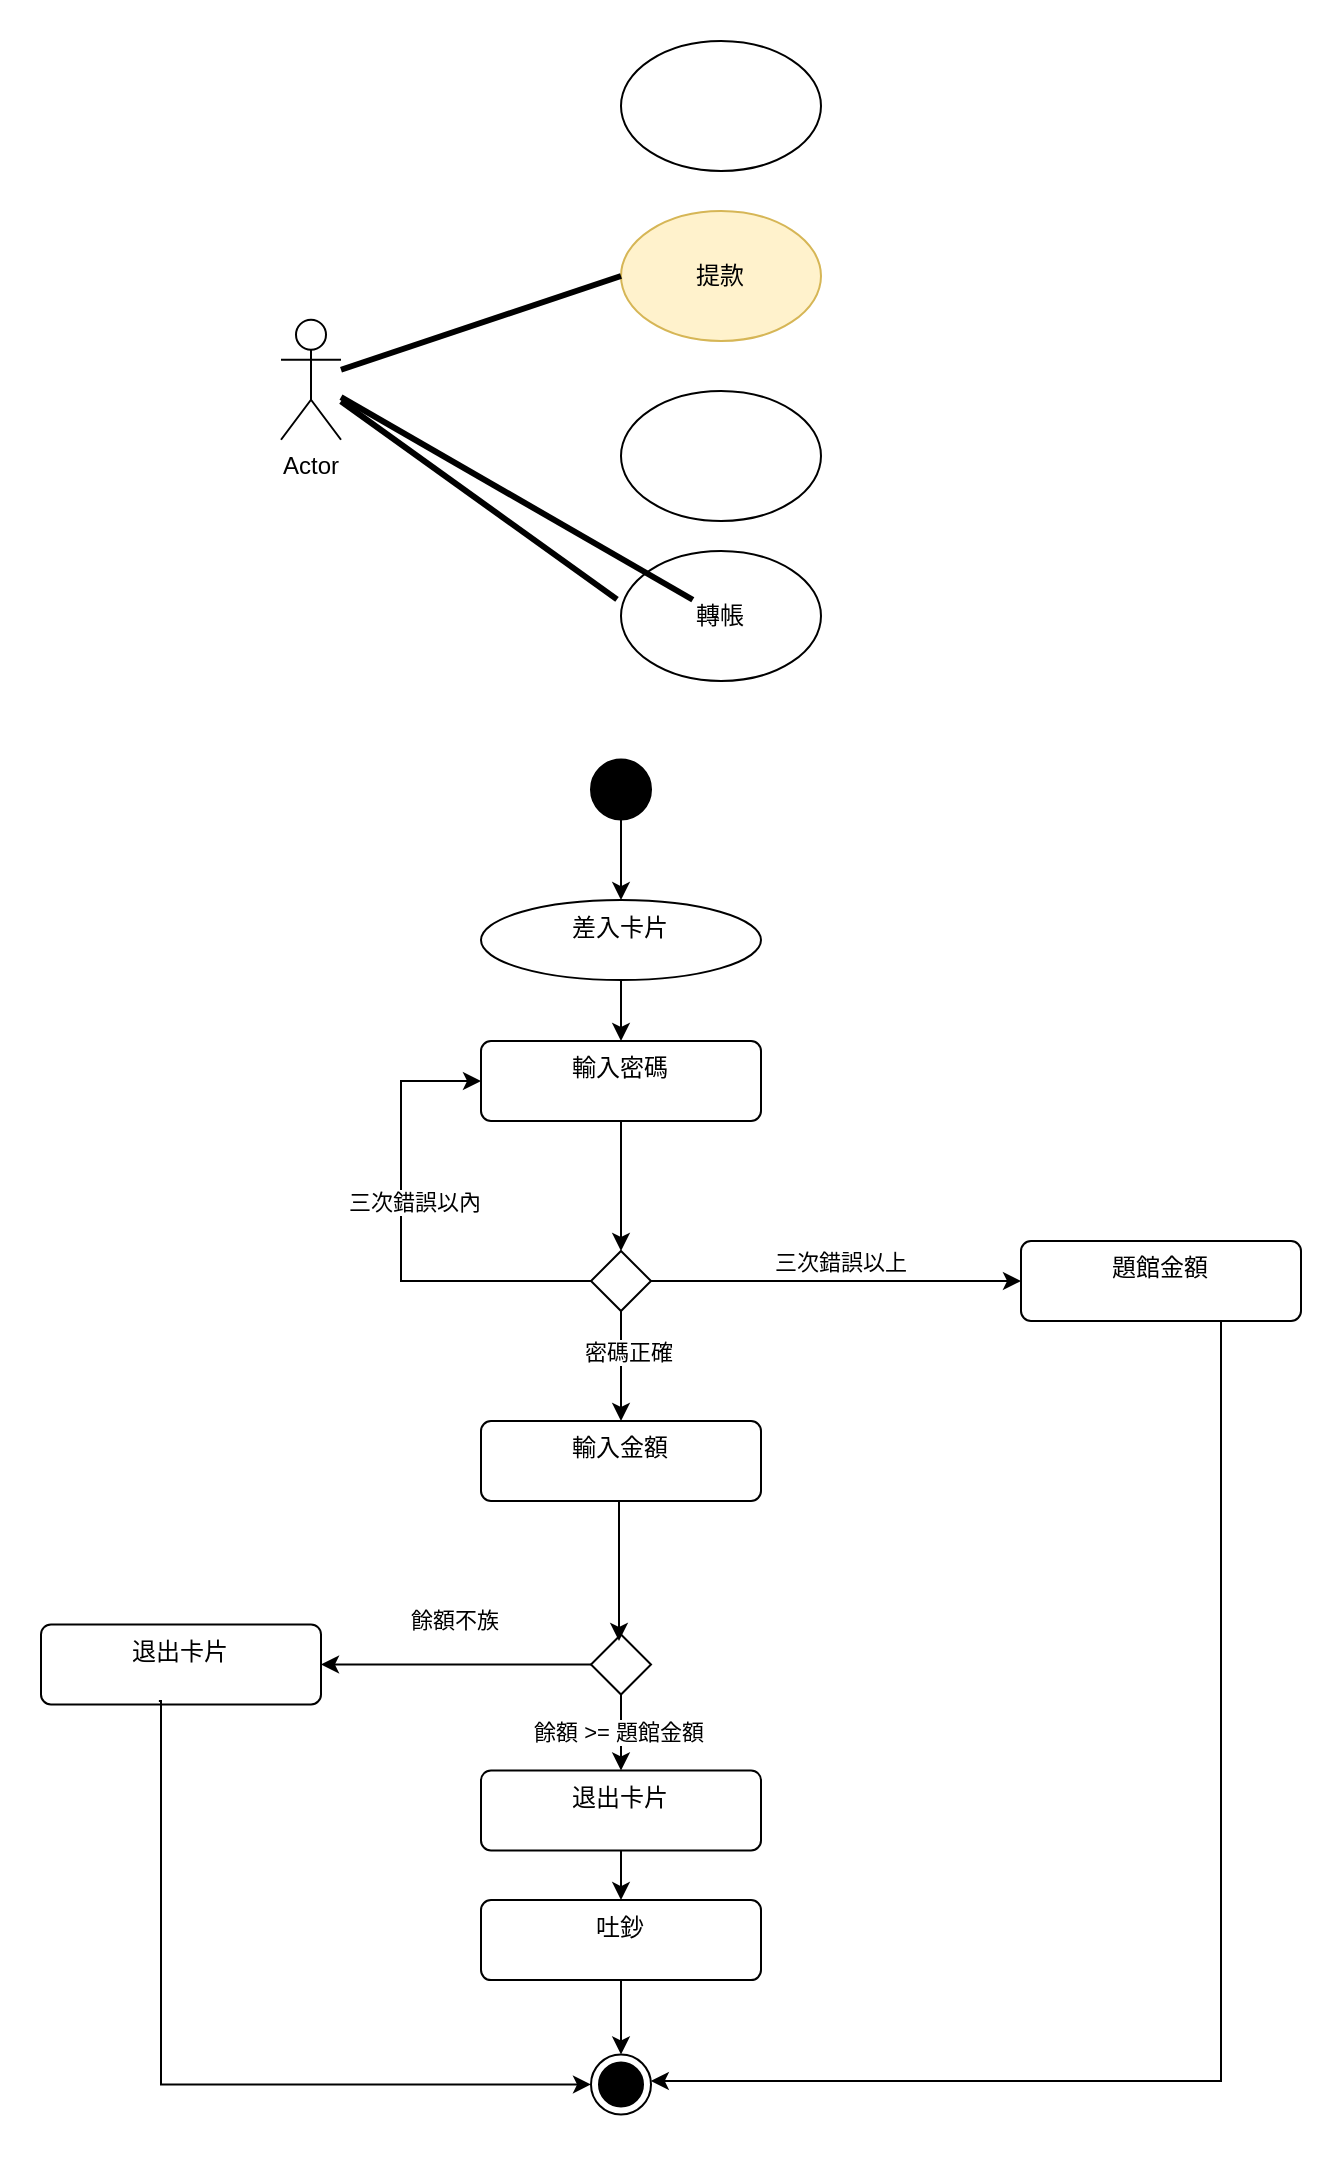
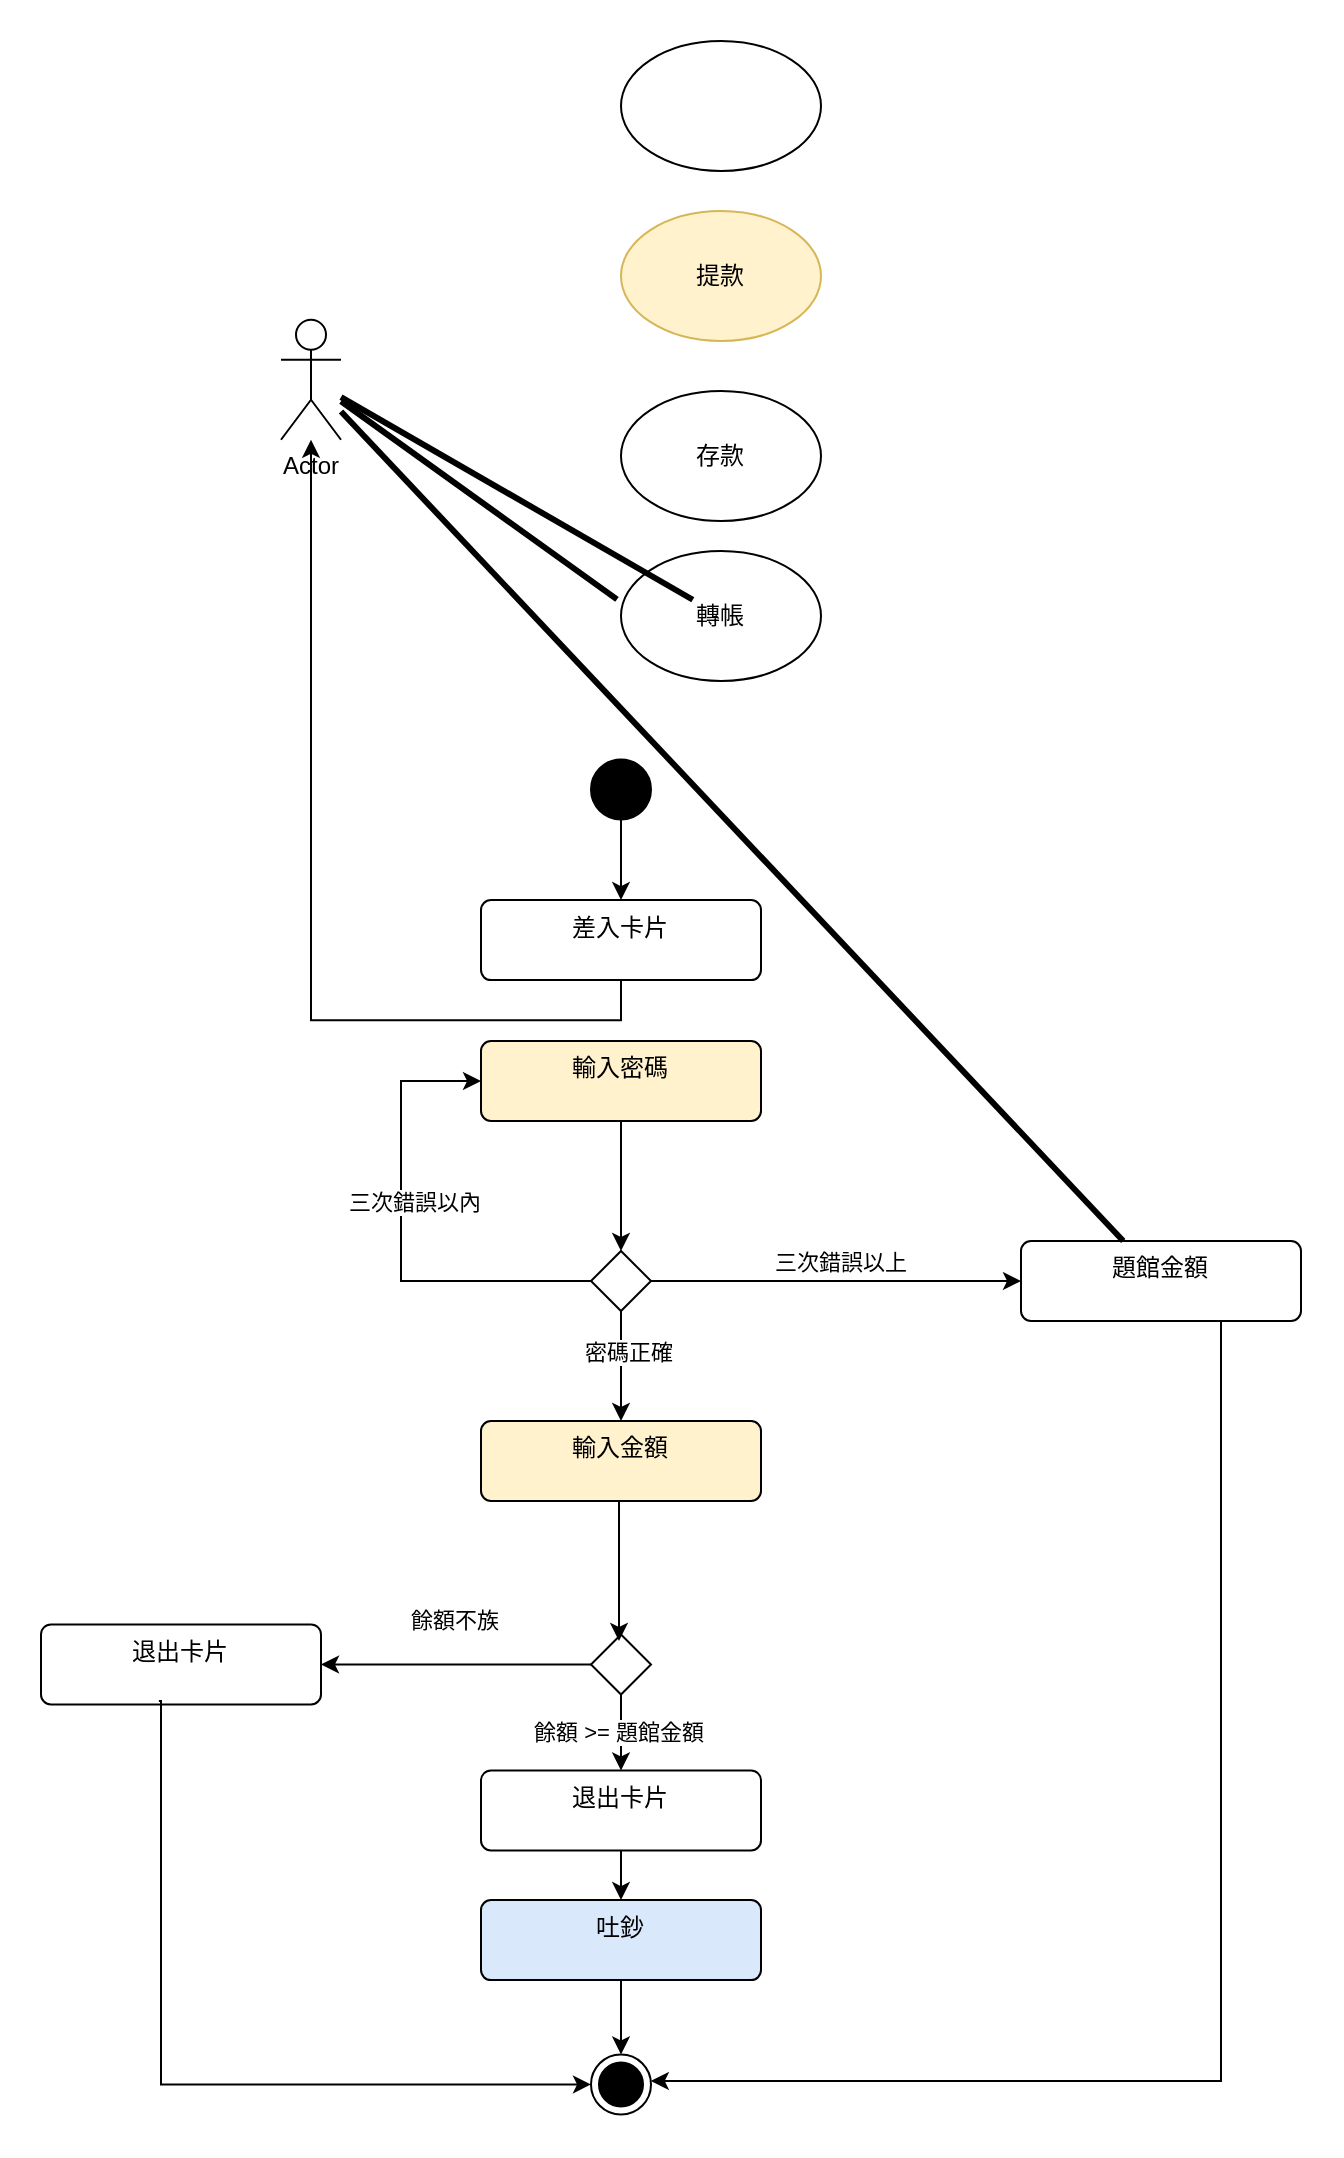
edge "提款" -- "Actor": now "題館金額" -- "Actor"
node "存款": added
node "差入卡片": shape ellipse -> rounded rectangle
edge "差入卡片" -> "輸入密碼": now "差入卡片" -> "Actor"
node "輸入密碼": fillcolor #ffffff -> #fff2cc
node "輸入金額": fillcolor #ffffff -> #fff2cc
node "吐鈔": fillcolor #ffffff -> #dae8fc
